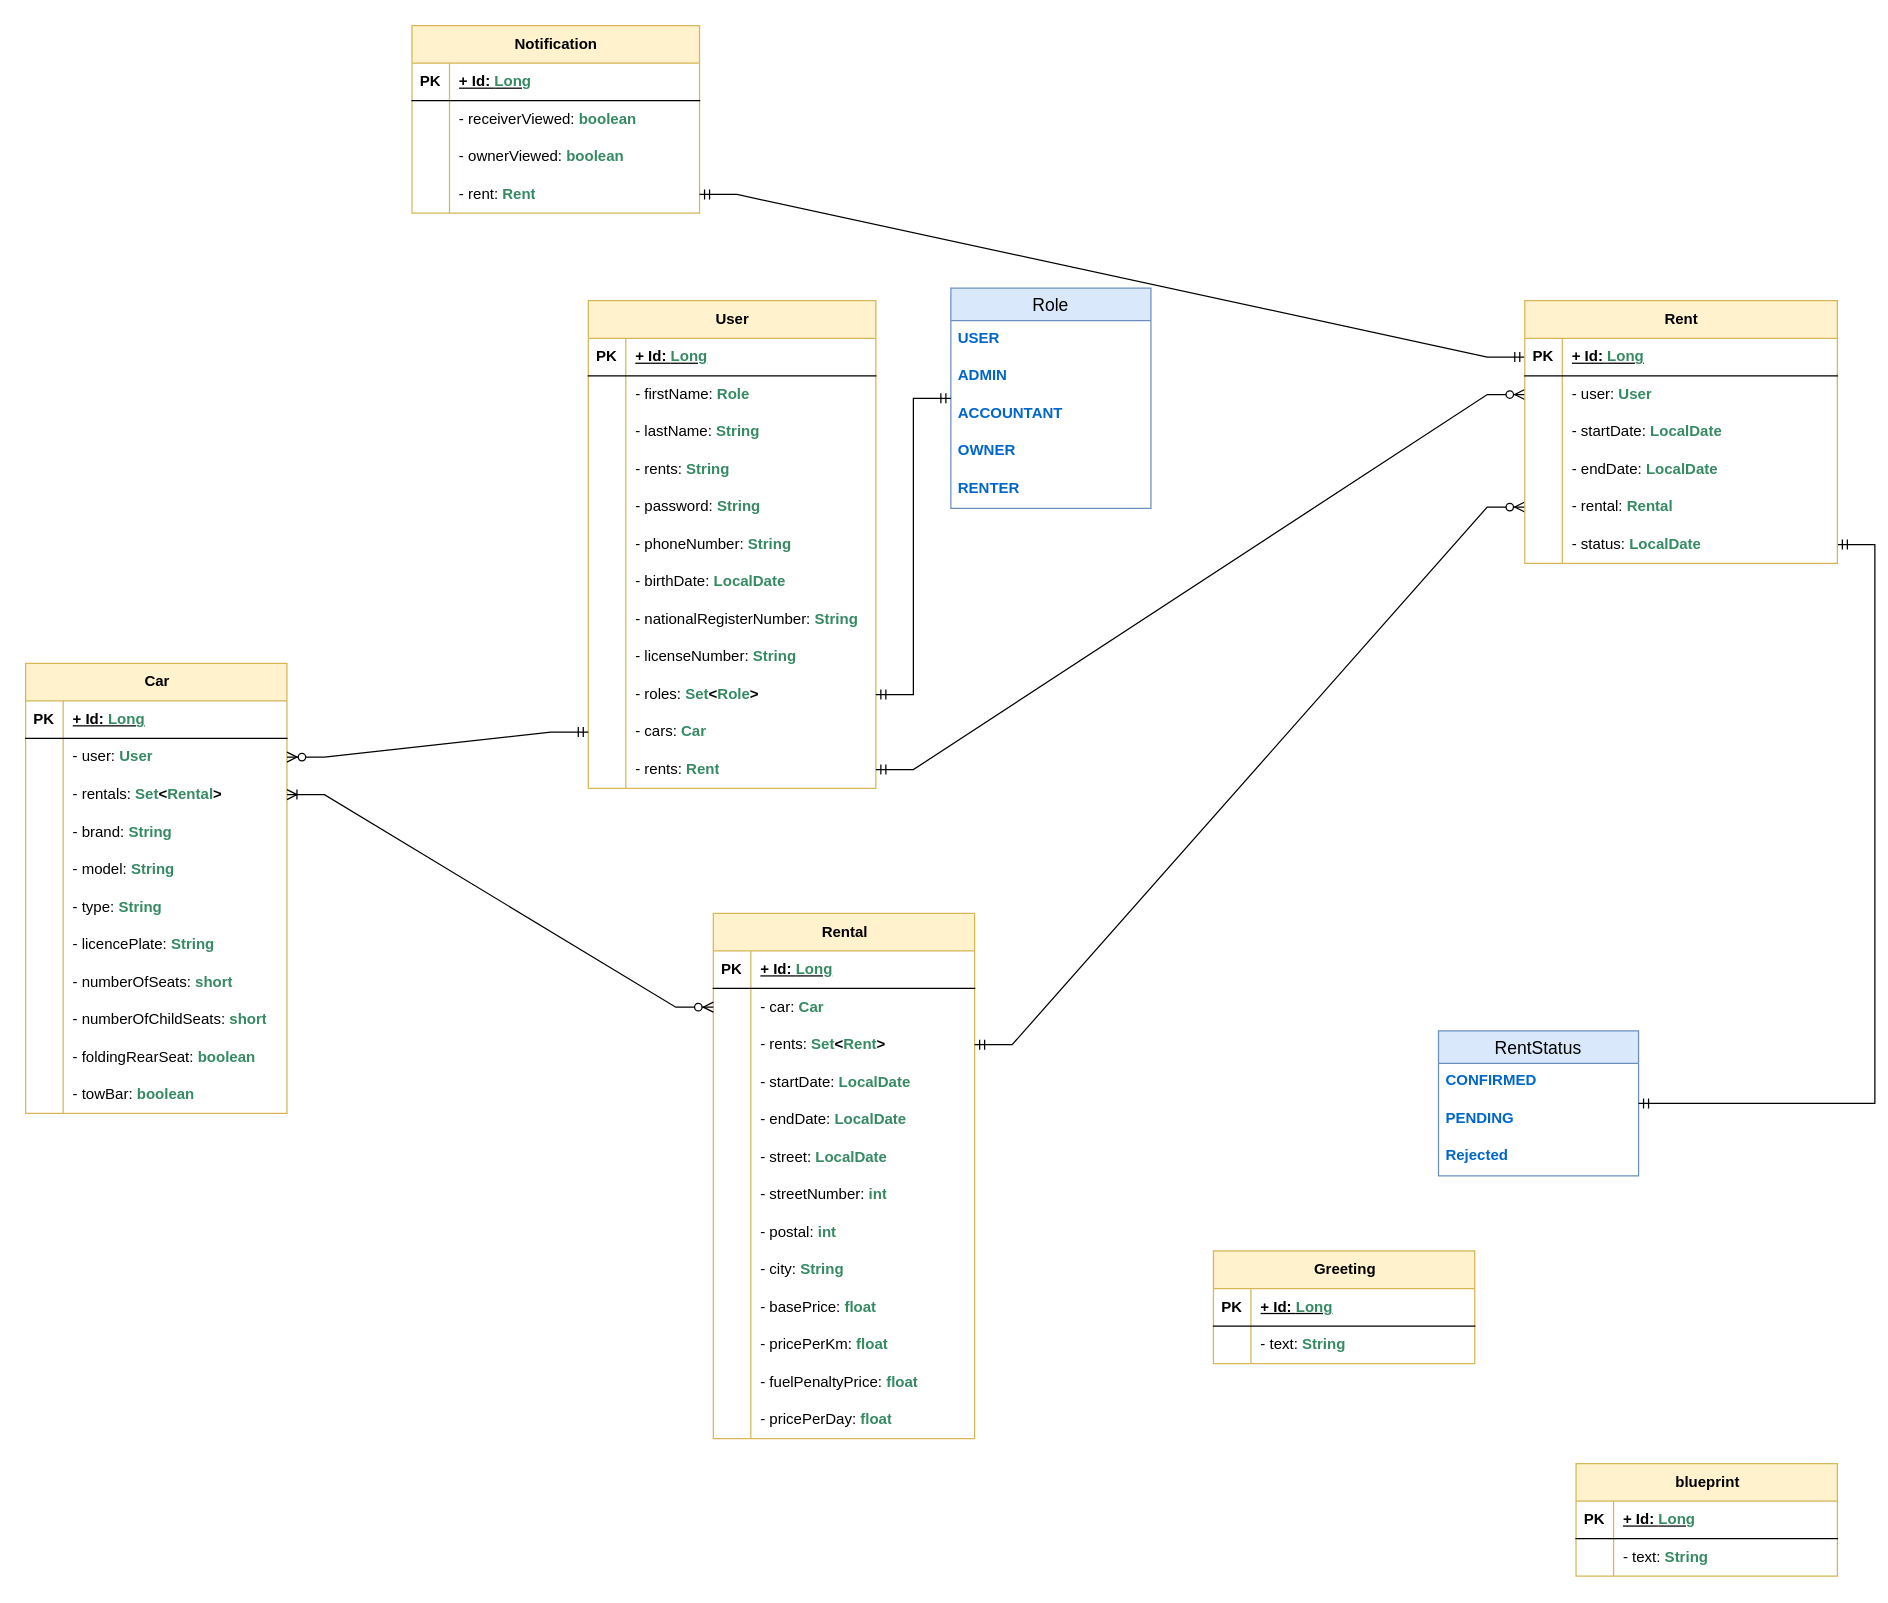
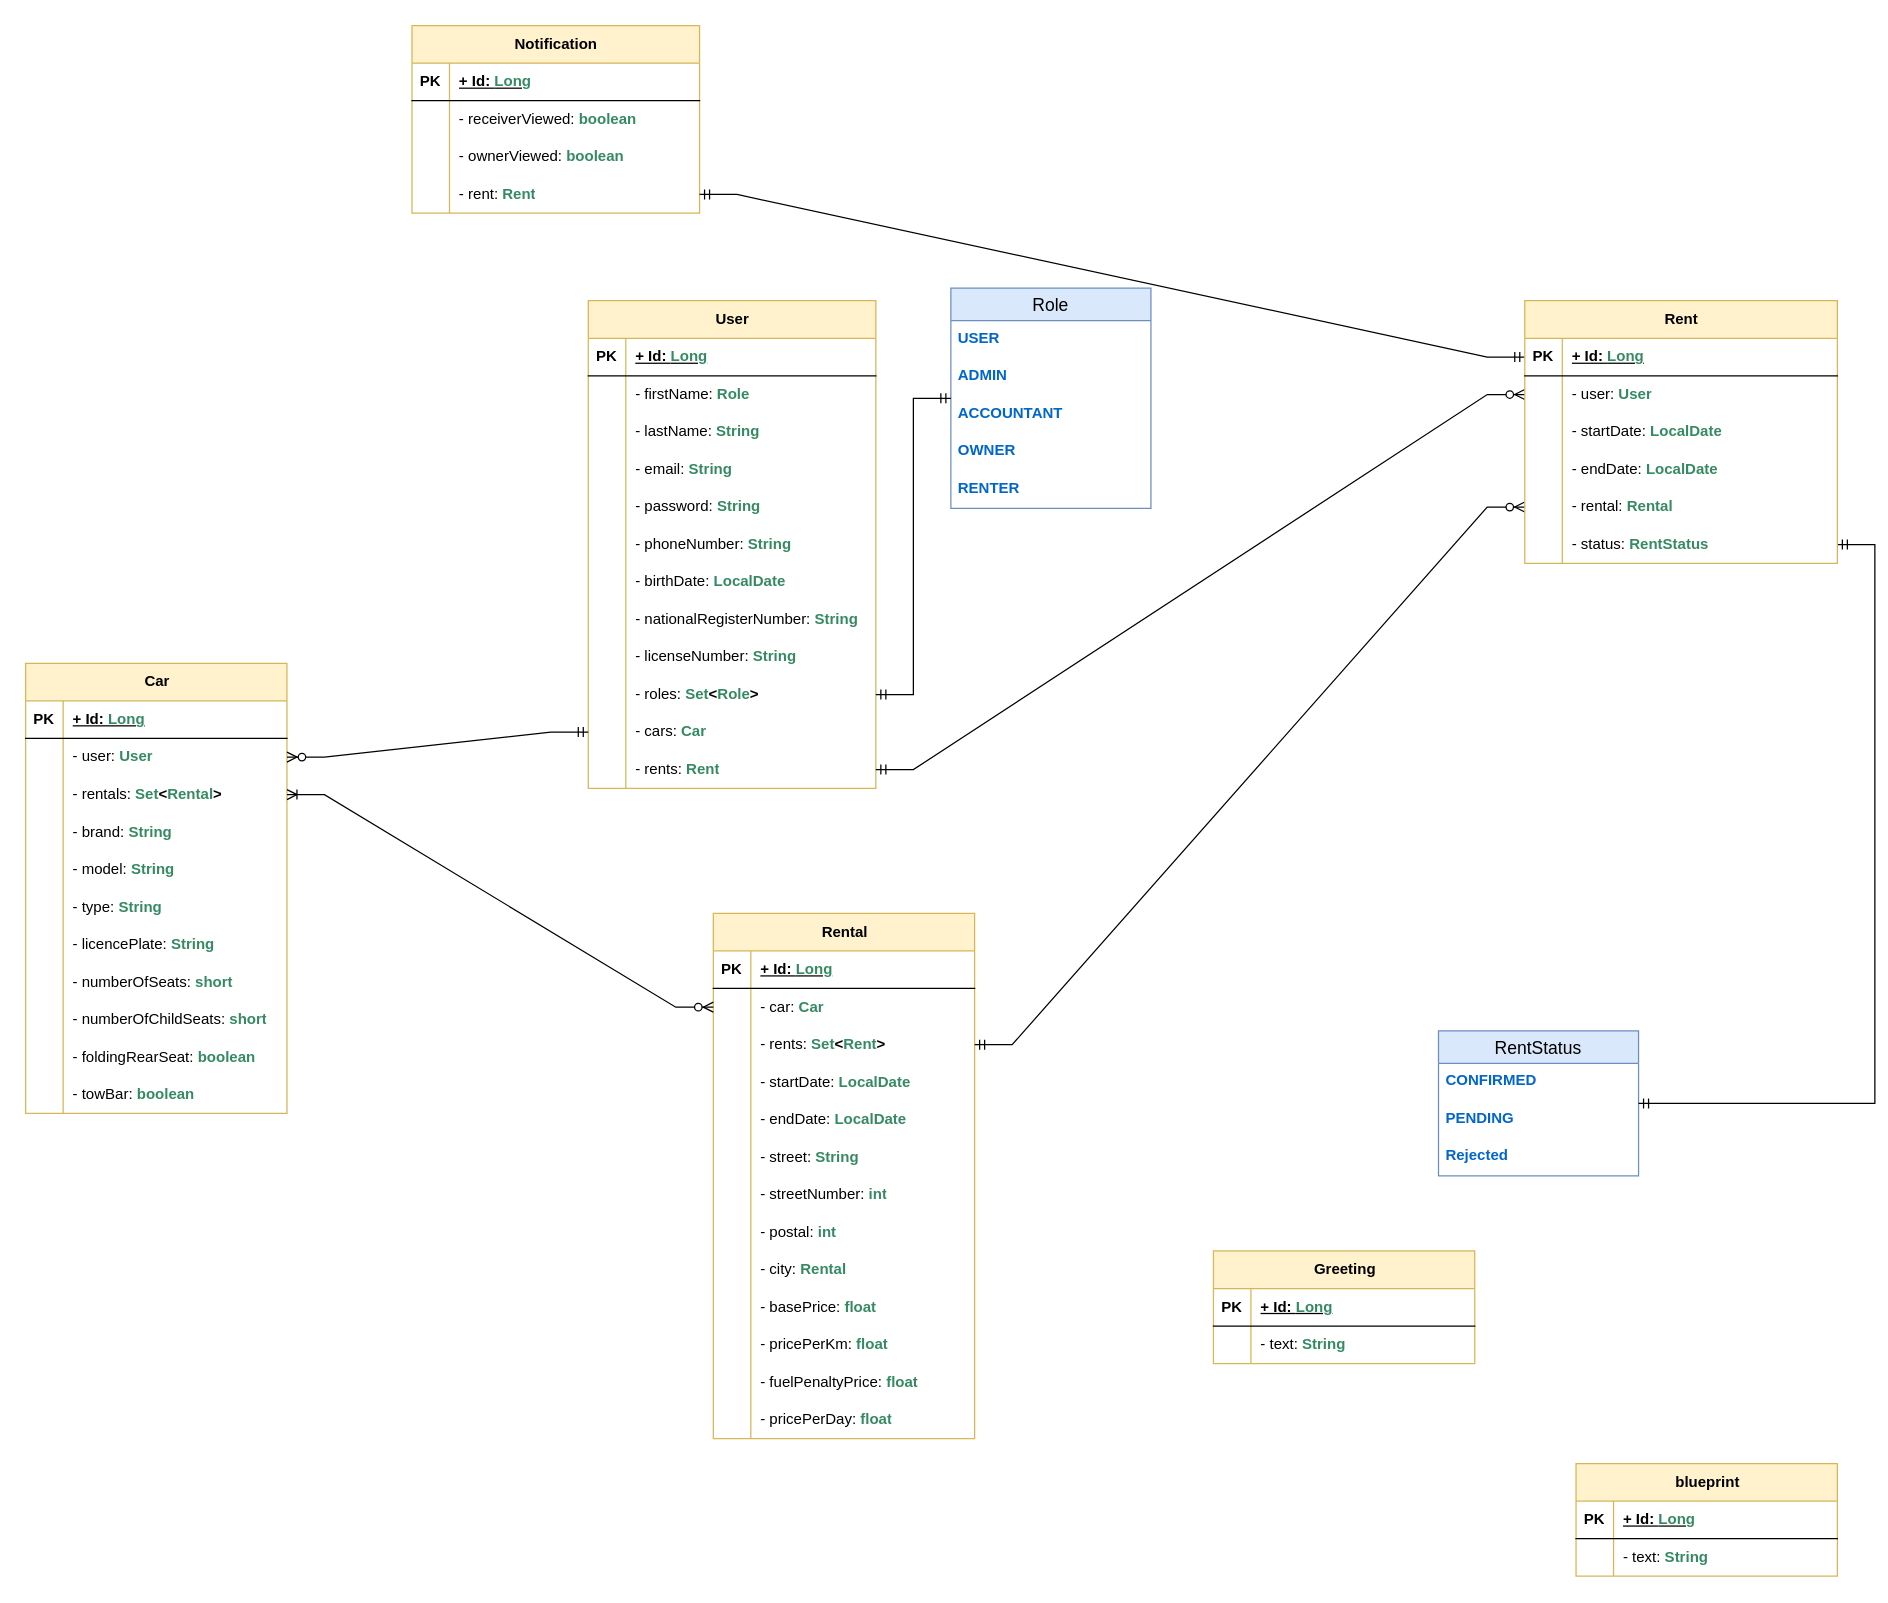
node "- rents: String": label "- rents: String" -> "- email: String"
node "- status: LocalDate": label "- status: LocalDate" -> "- status: RentStatus"
node "- street: LocalDate": label "- street: LocalDate" -> "- street: String"
node "- city: String": label "- city: String" -> "- city: Rental"
